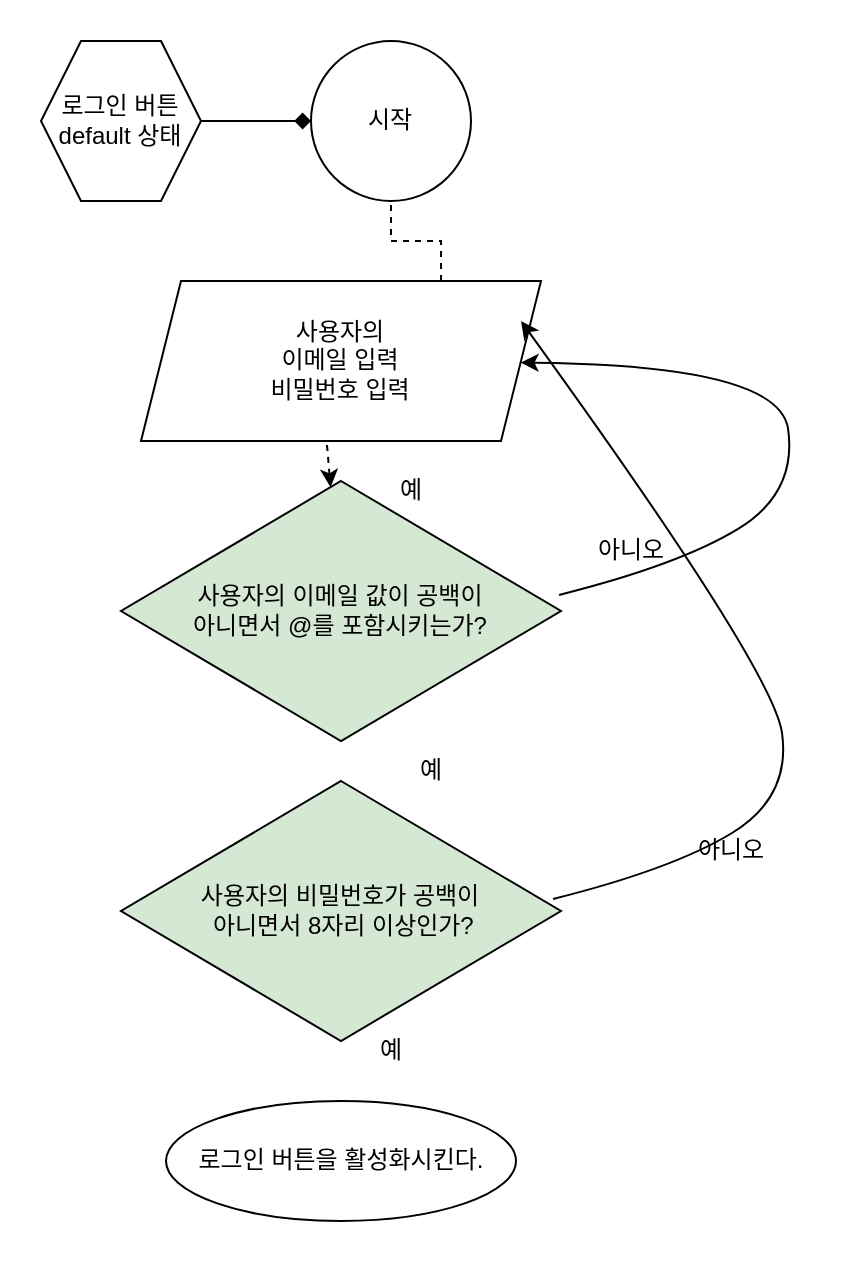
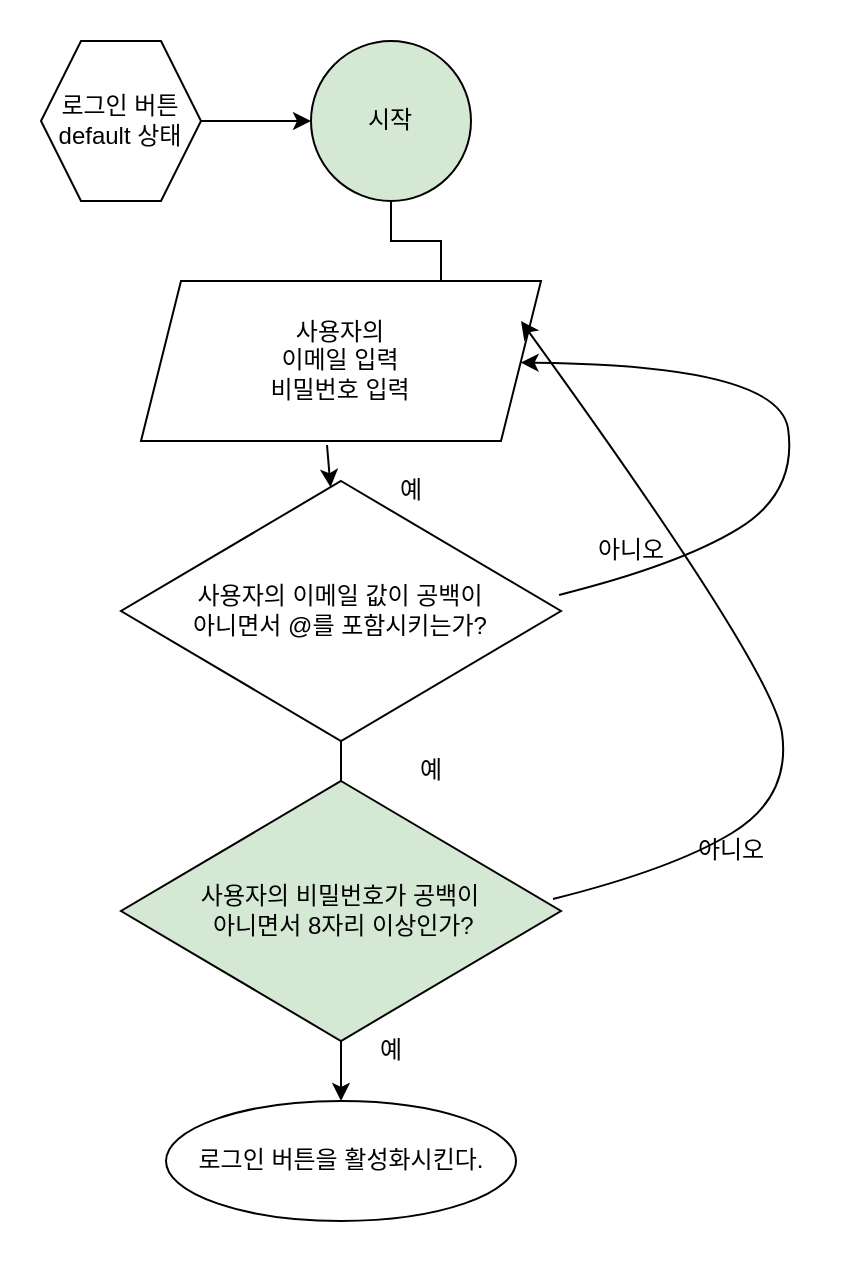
edge "로그인 버튼 default 상태" -> "시작": arrowhead diamond -> classic
node "시작": fillcolor #ffffff -> #d5e8d4
edge "시작" -- "사용자의 이메일 입력 비밀번호 입력": style dashed -> solid
edge "사용자의 이메일 입력 비밀번호 입력" -> "사용자의 이메일 값이 공백이 아니면서 @를 포함시키는가?": style dashed -> solid
node "사용자의 이메일 값이 공백이 아니면서 @를 포함시키는가?": fillcolor #d5e8d4 -> #ffffff
edge "사용자의 이메일 값이 공백이 아니면서 @를 포함시키는가?" -> "로그인 버튼을 활성화시킨다.": added
